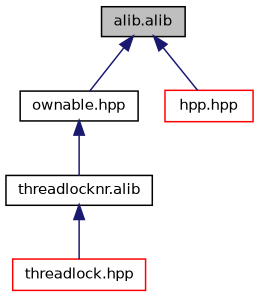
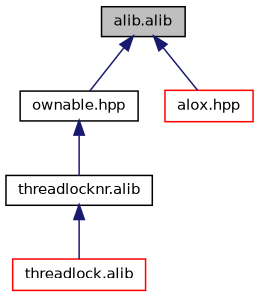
node "hpp.hpp": label "hpp.hpp" -> "alox.hpp"
node "threadlock.hpp": label "threadlock.hpp" -> "threadlock.alib"
